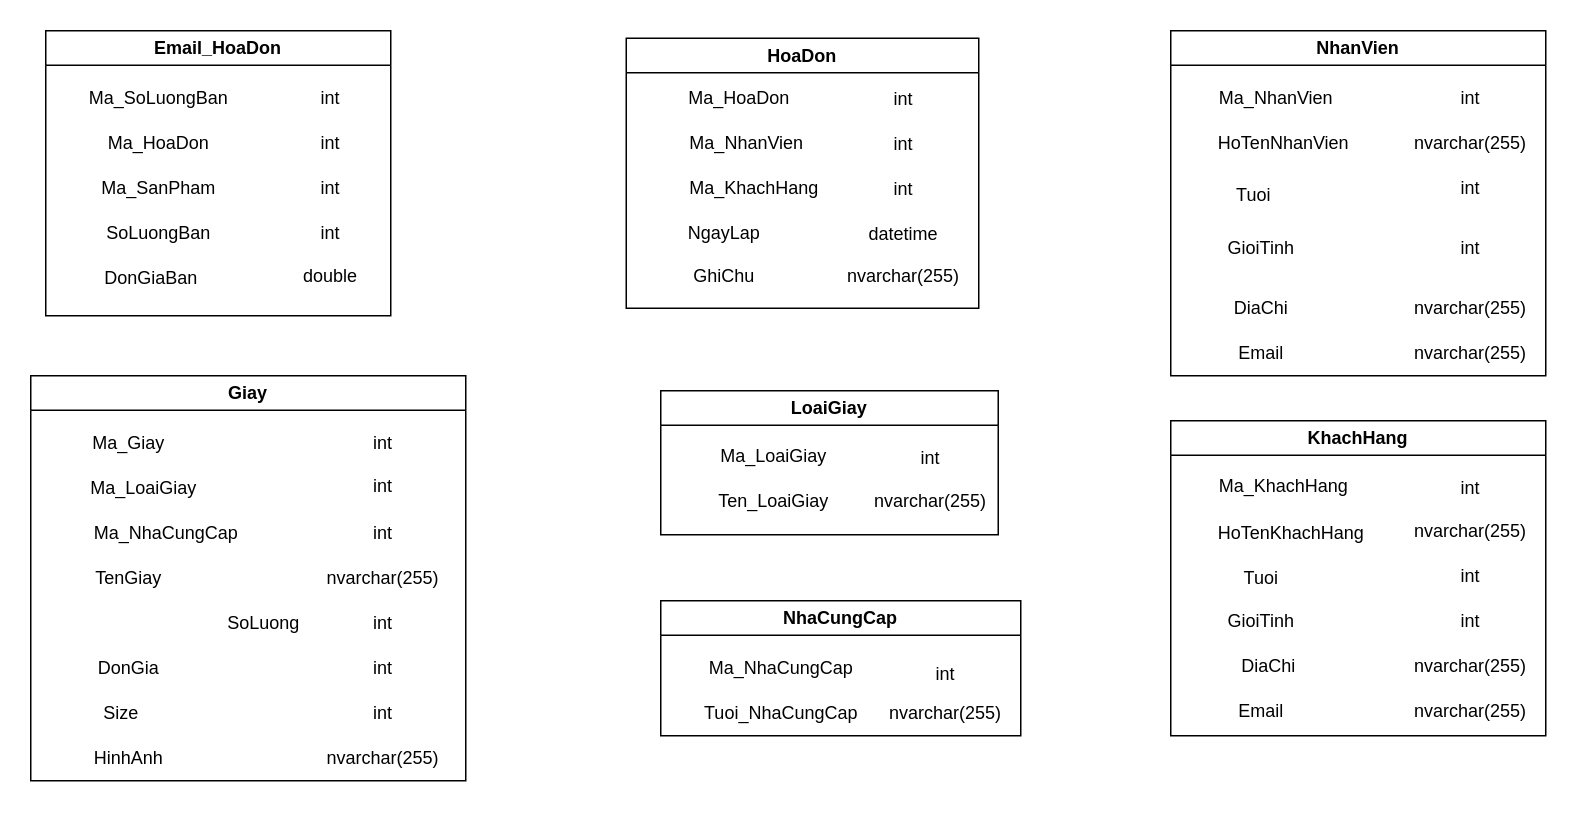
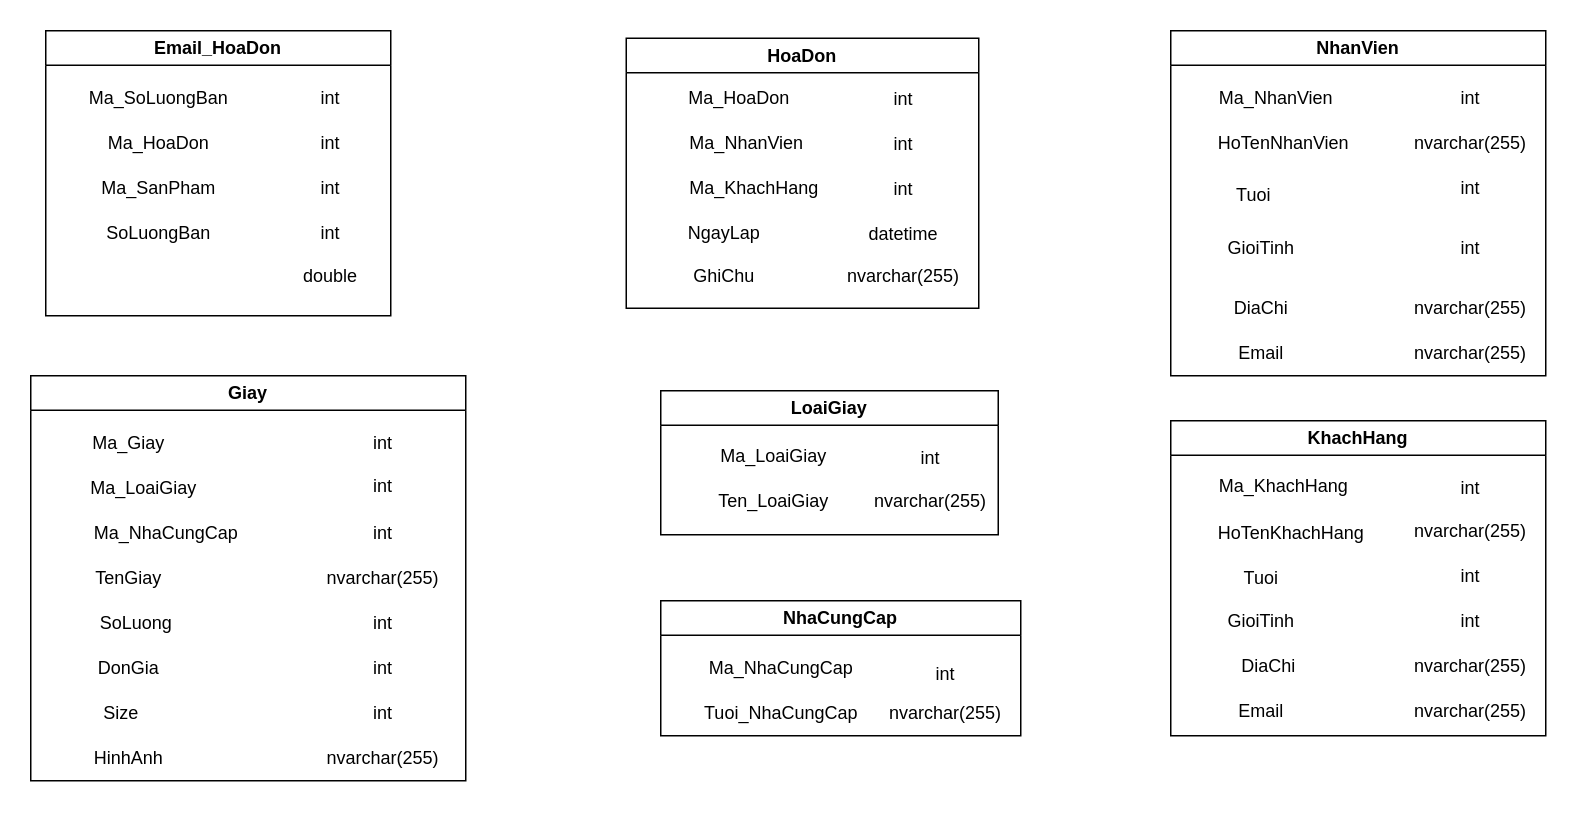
node "DonGiaBan": removed
node "SoLuong": moved (263, 623) -> (136, 623)
